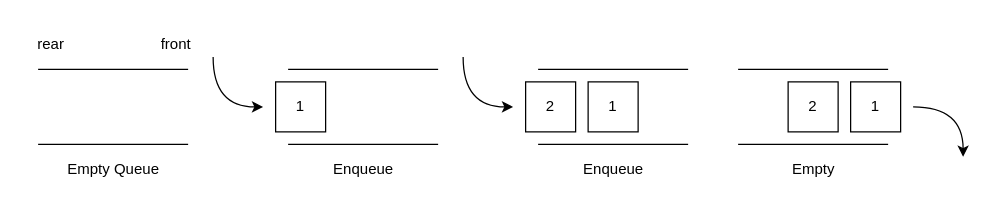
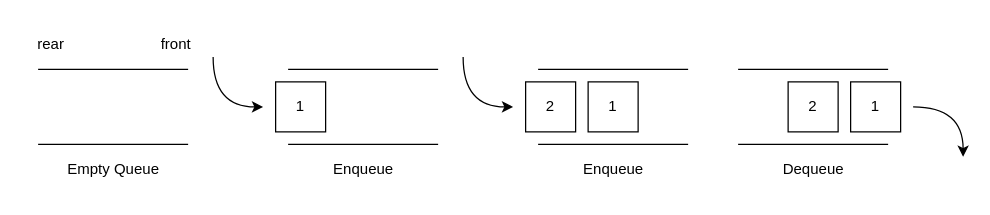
node "Empty": label "Empty" -> "Dequeue"
